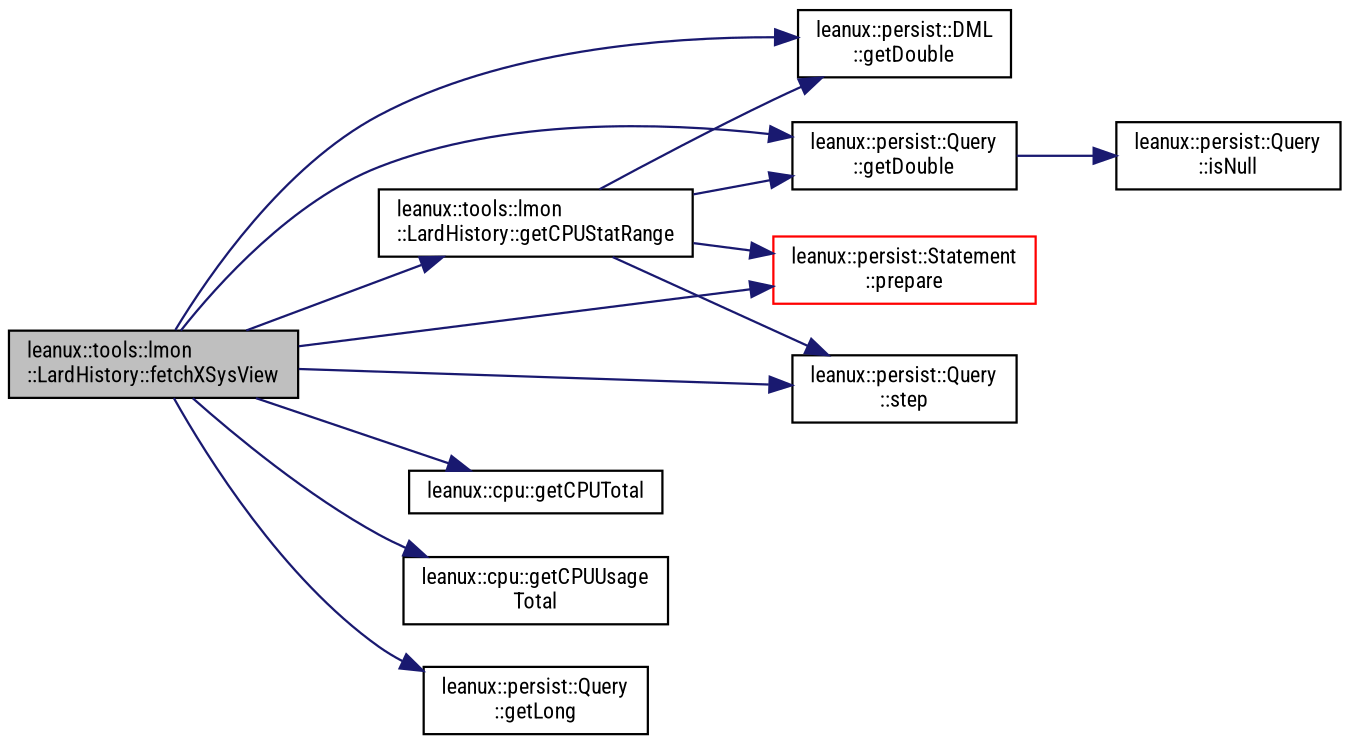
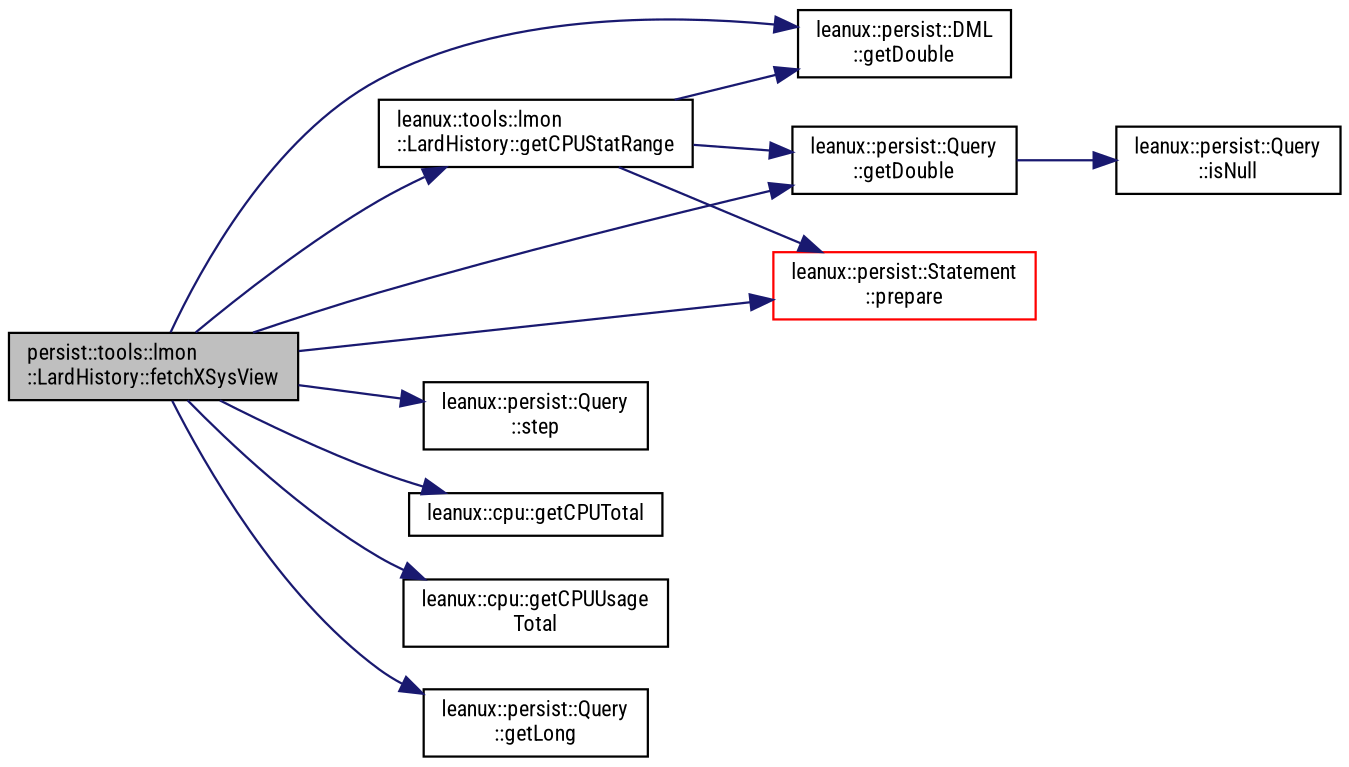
edge "leanux::tools::lmon ::LardHistory::getCPUStatRange" -> "leanux::persist::Query ::step": removed
node "leanux::tools::lmon ::LardHistory::fetchXSysView": label "leanux::tools::lmon ::LardHistory::fetchXSysView" -> "persist::tools::lmon ::LardHistory::fetchXSysView"
